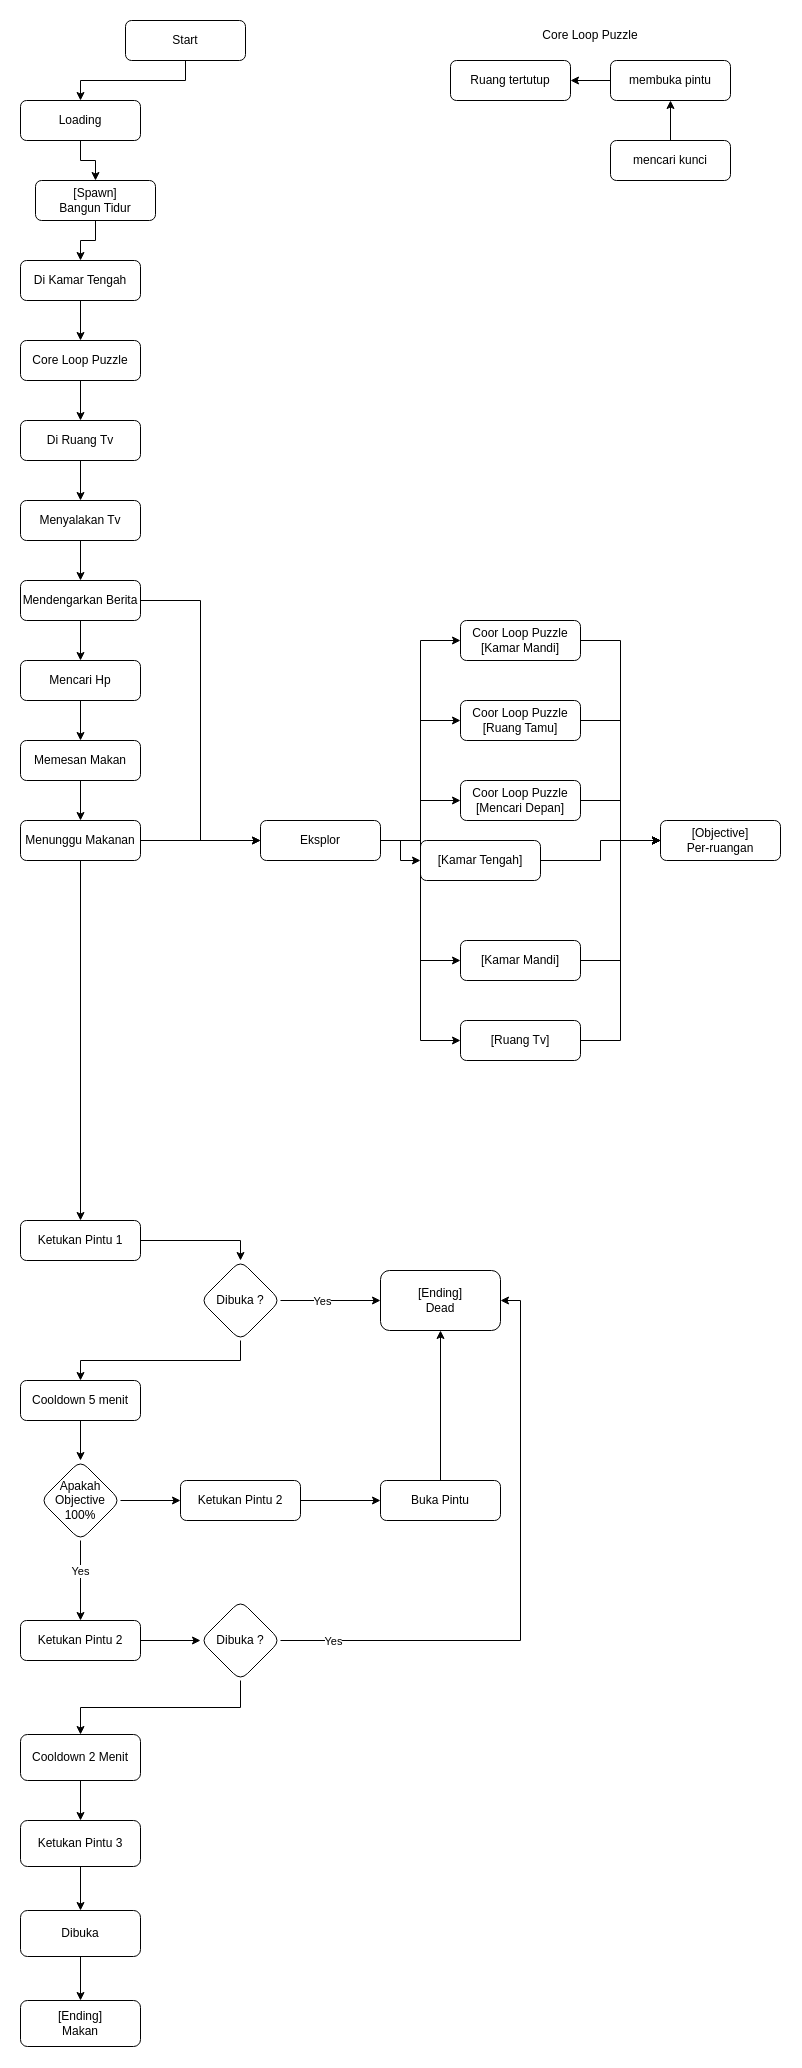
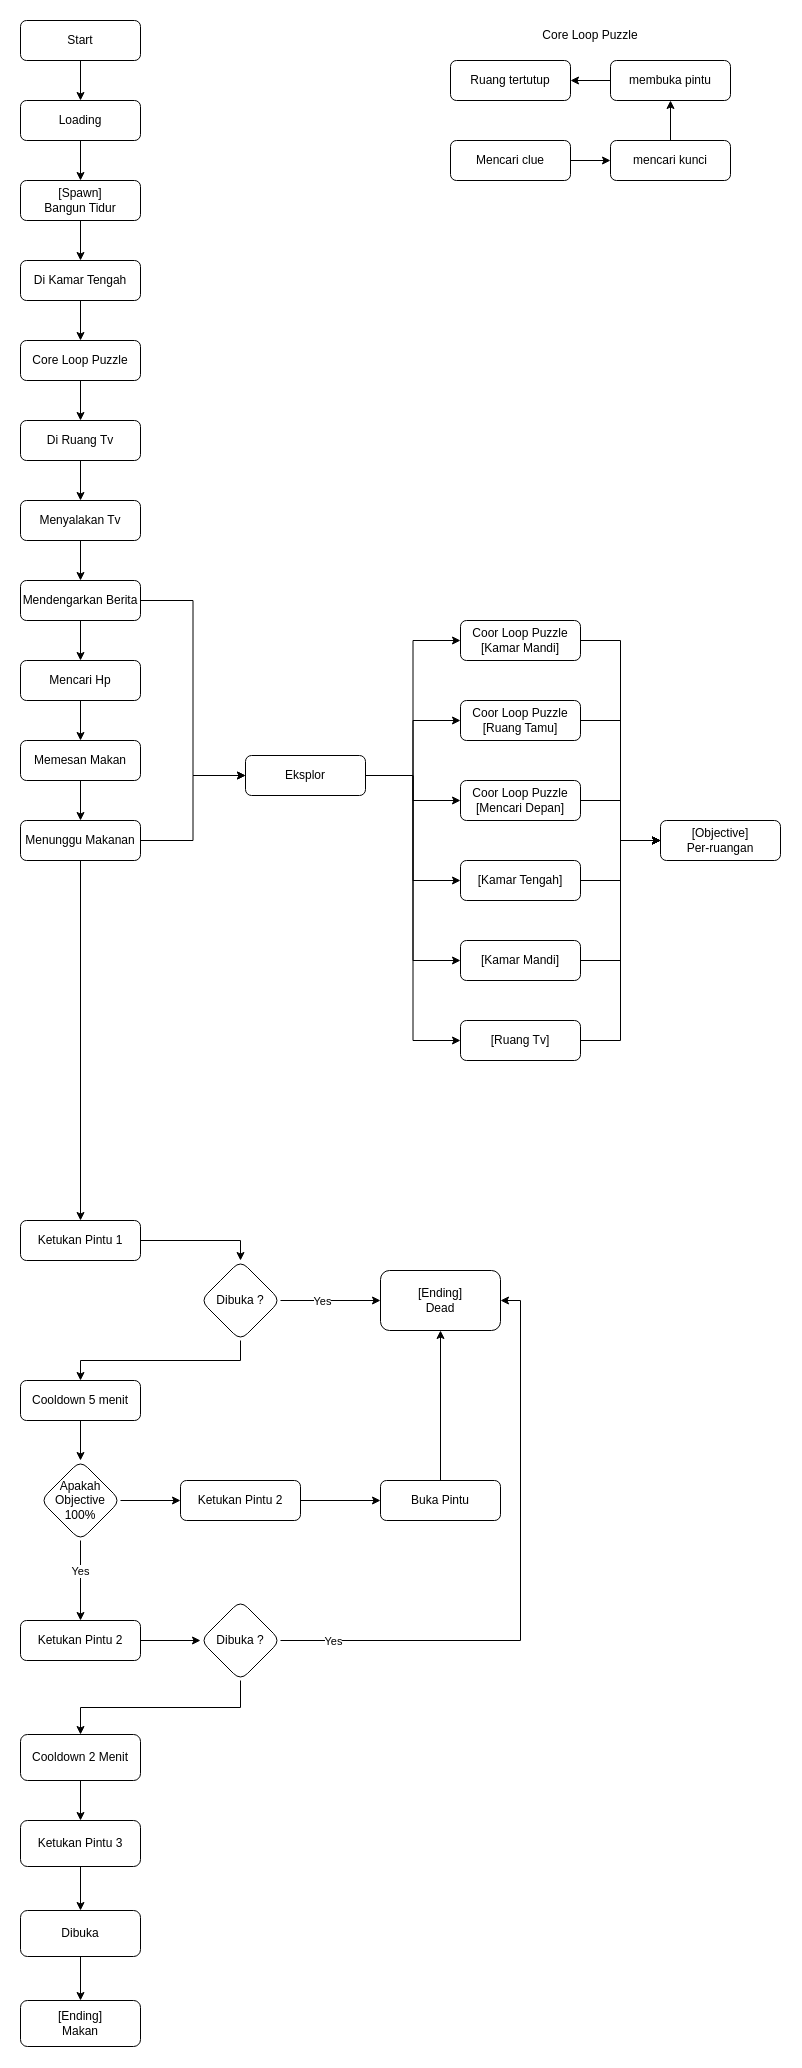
node "Start": moved (186, 41) -> (81, 41)
node "Mencari clue": added
edge "Mencari clue" -> "mencari kunci": added
node "[Spawn] Bangun Tidur": moved (96, 201) -> (81, 201)
node "Eksplor": moved (321, 841) -> (306, 776)
node "[Kamar Tengah]": moved (481, 861) -> (521, 881)
